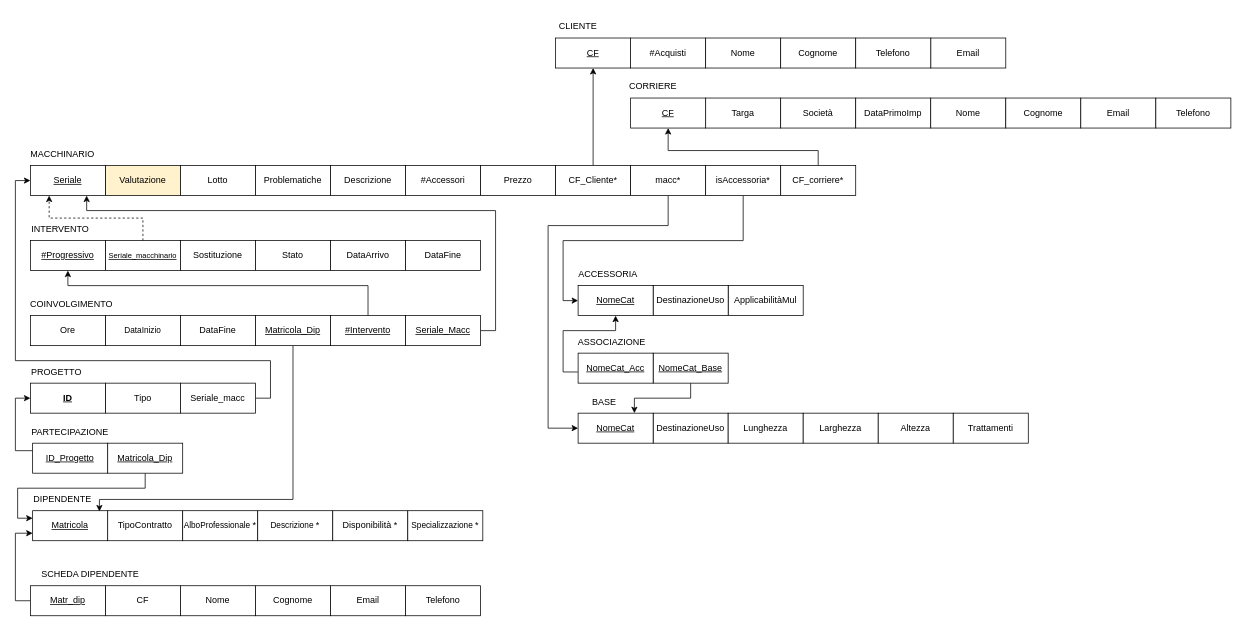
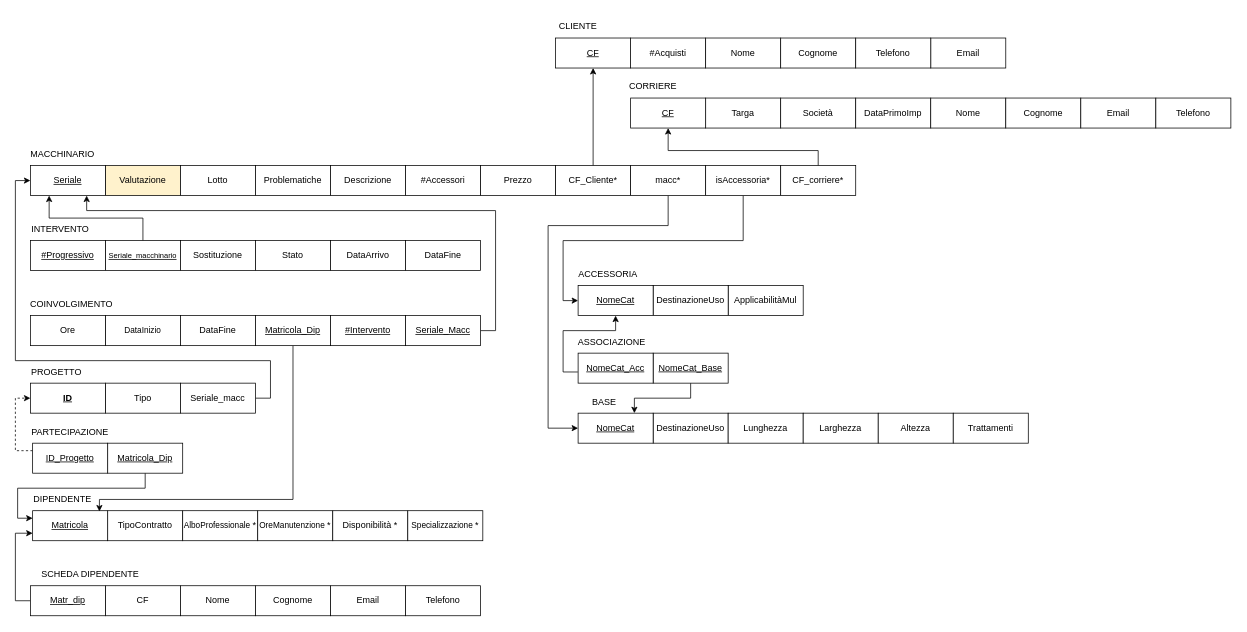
edge "Seriale_macchinario" -> "Seriale": style dashed -> solid
edge "#Intervento" -> "#Progressivo": removed
edge "ID_Progetto" -> "ID": style solid -> dashed
node "Descrizione *": label "Descrizione *" -> "OreManutenzione *"
